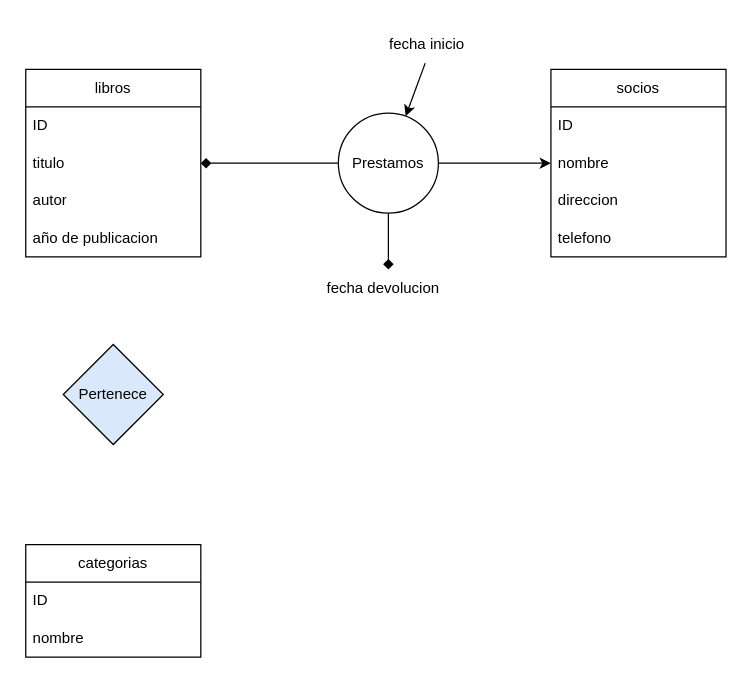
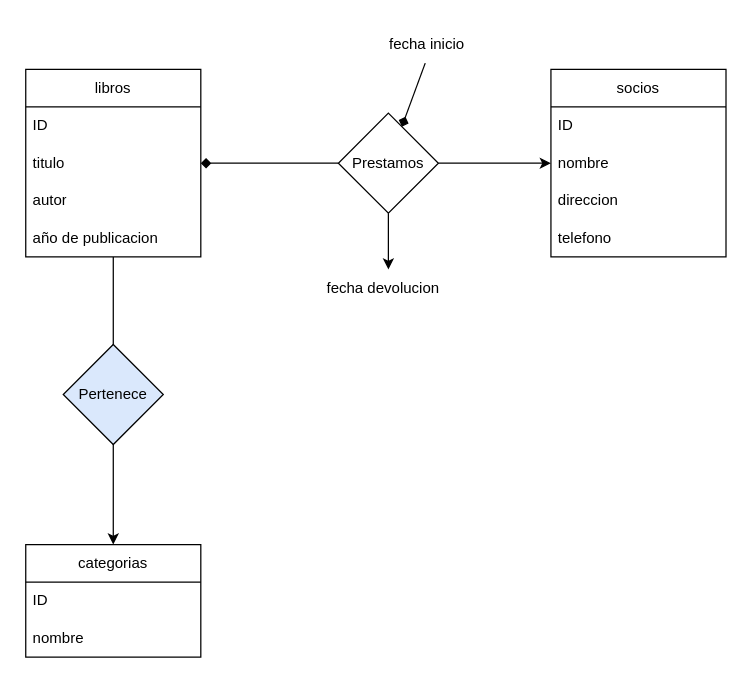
edge "fecha inicio" -> "Prestamos": arrowhead classic -> diamond
node "Prestamos": shape ellipse -> diamond
edge "Prestamos" -> "fecha devolucion": arrowhead diamond -> classic
edge "libros" -> "categorias": added
